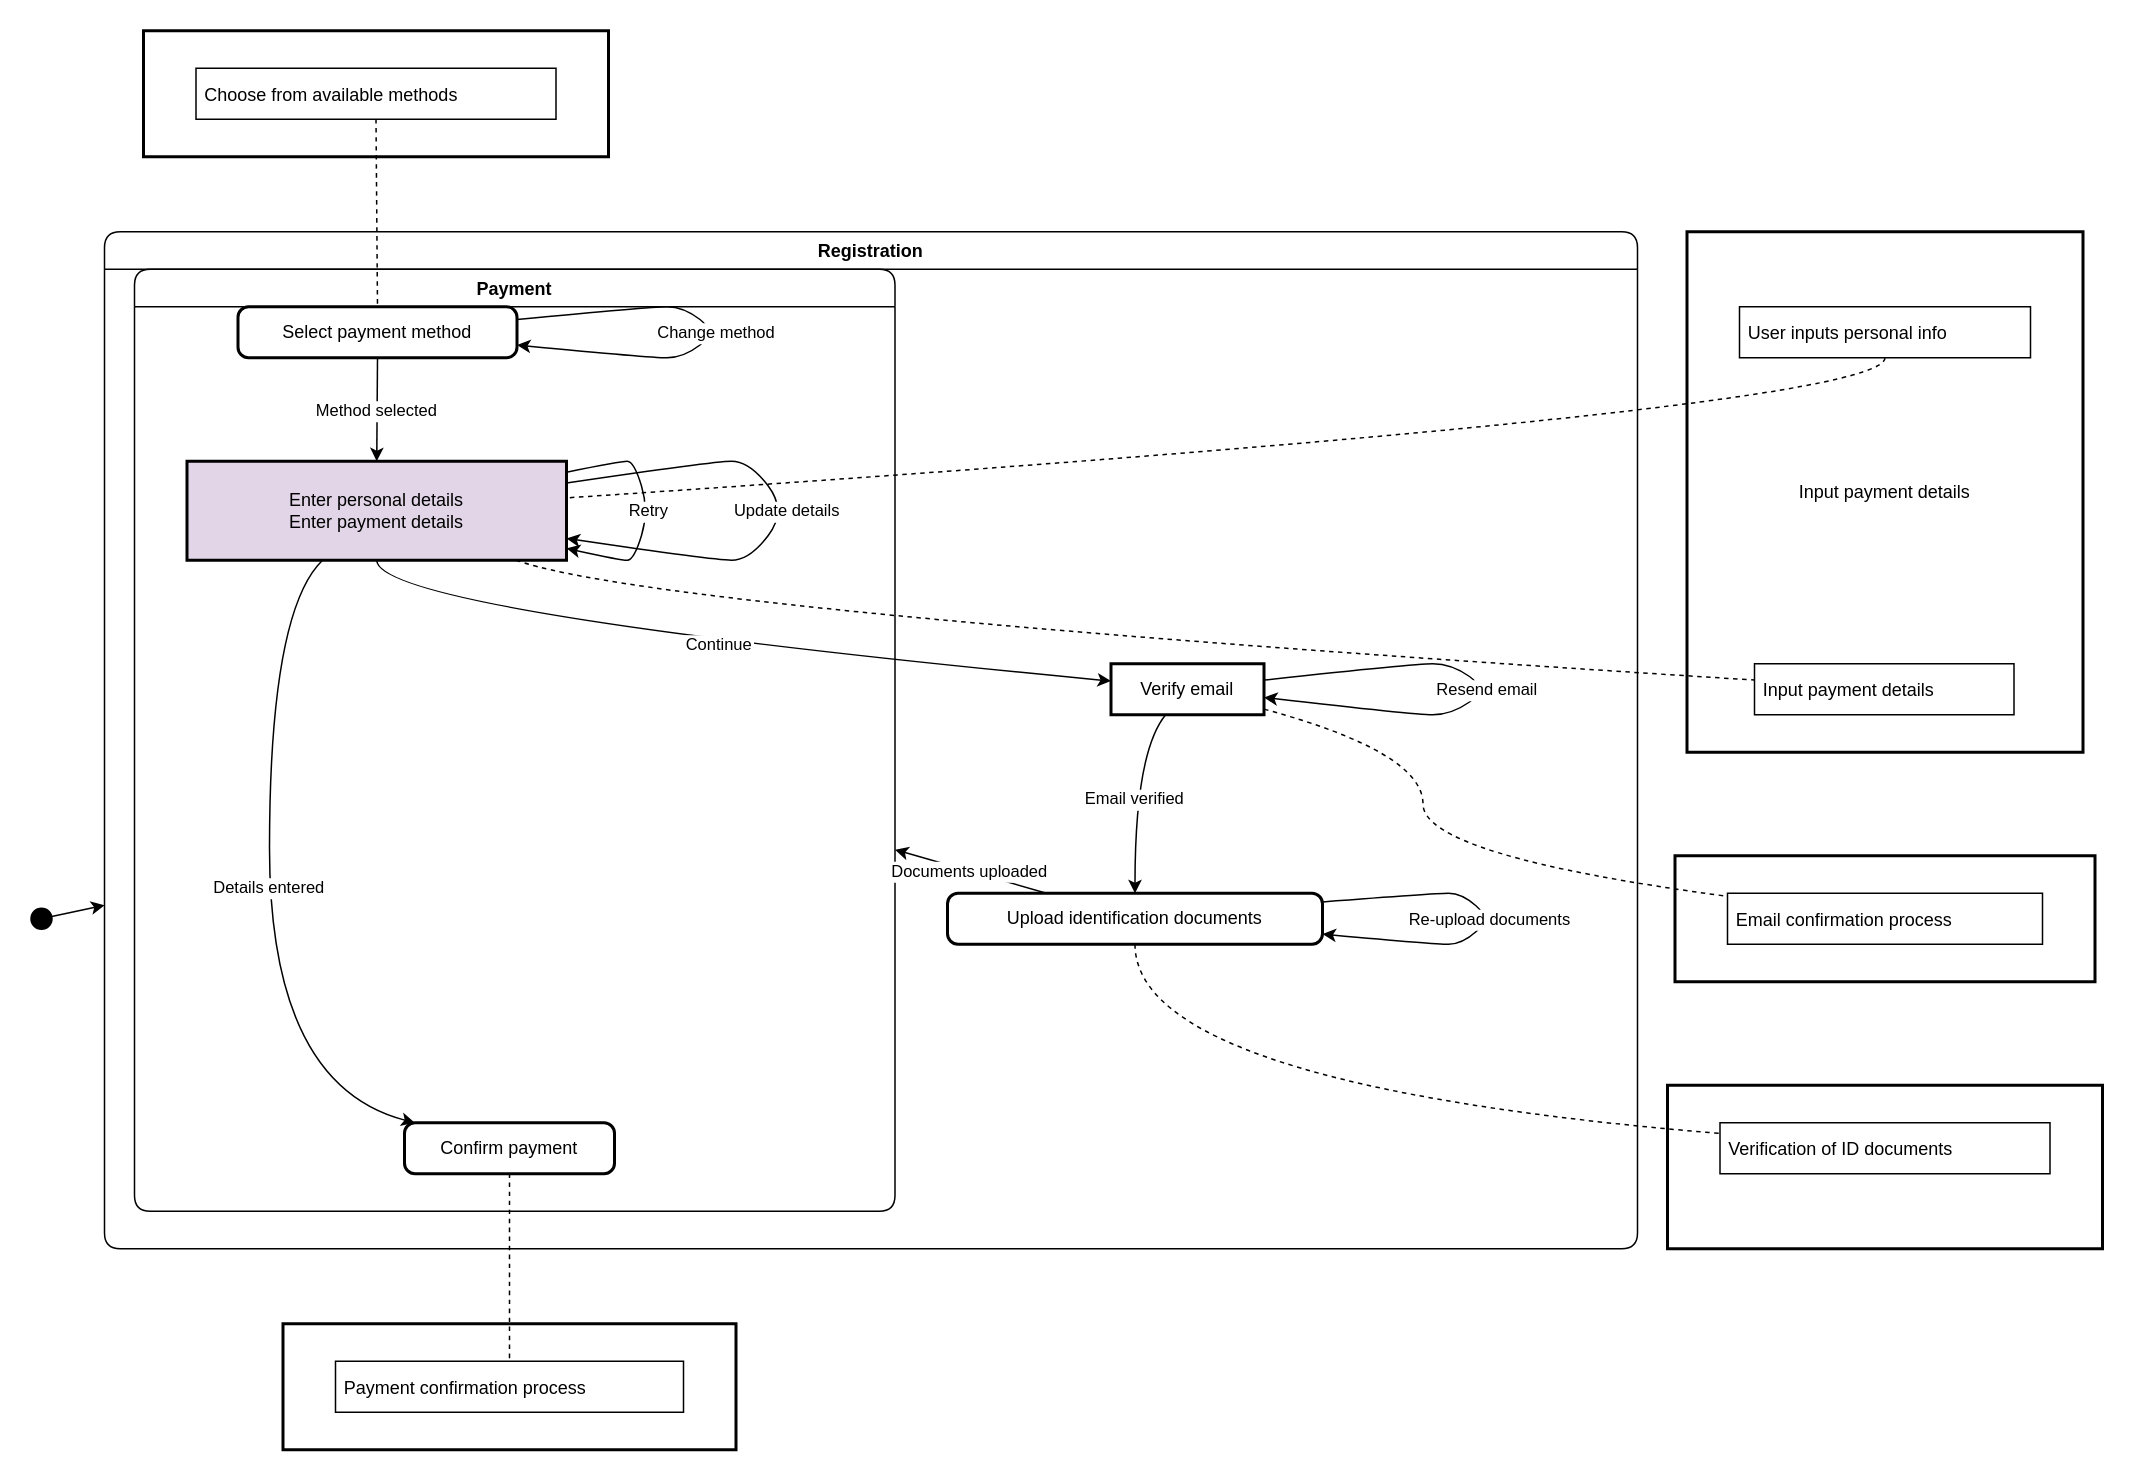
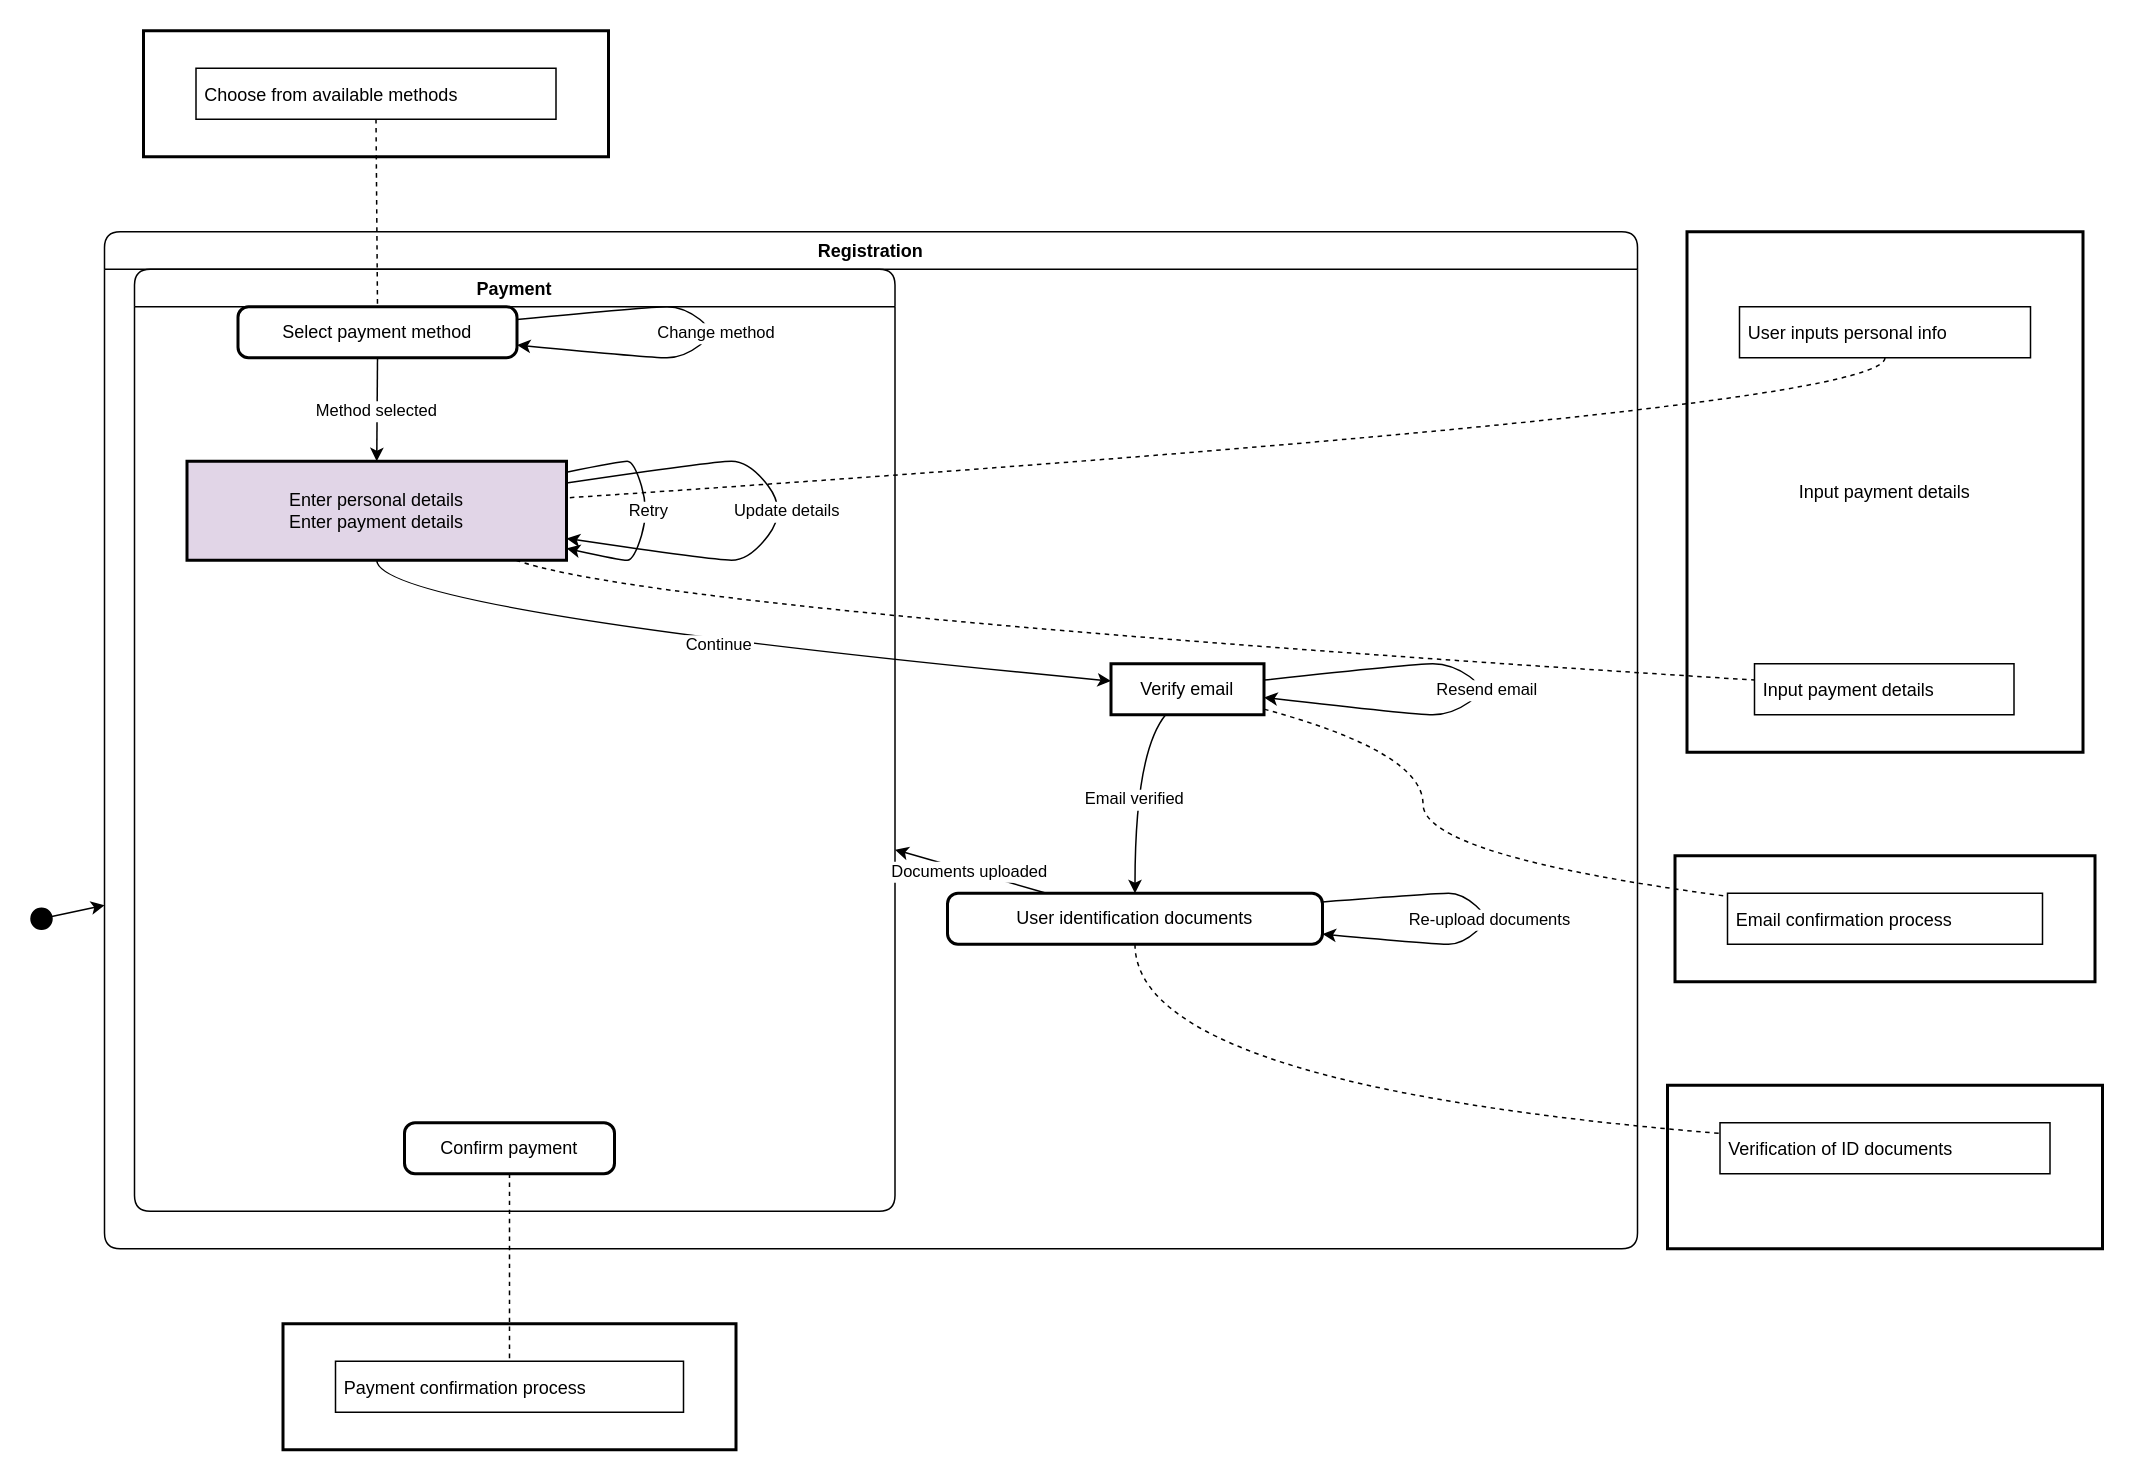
edge "Enter personal details Enter payment details" -> "Confirm payment": removed, label "Details entered"
node "Upload identification documents": label "Upload identification documents" -> "User identification documents"
